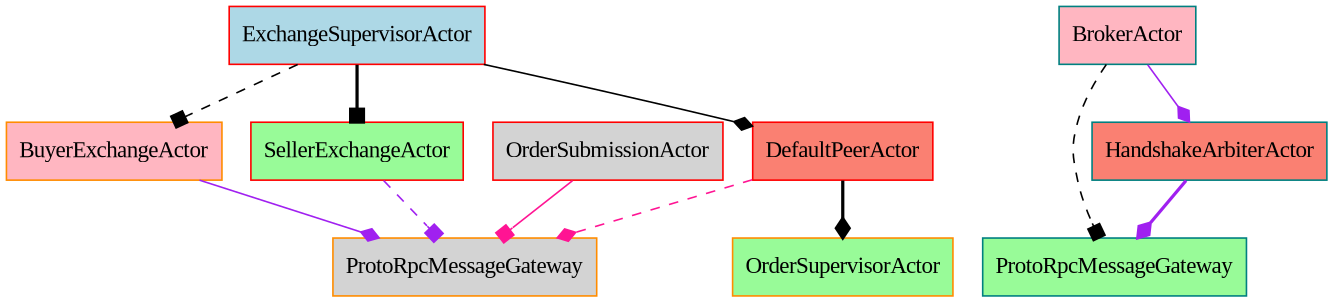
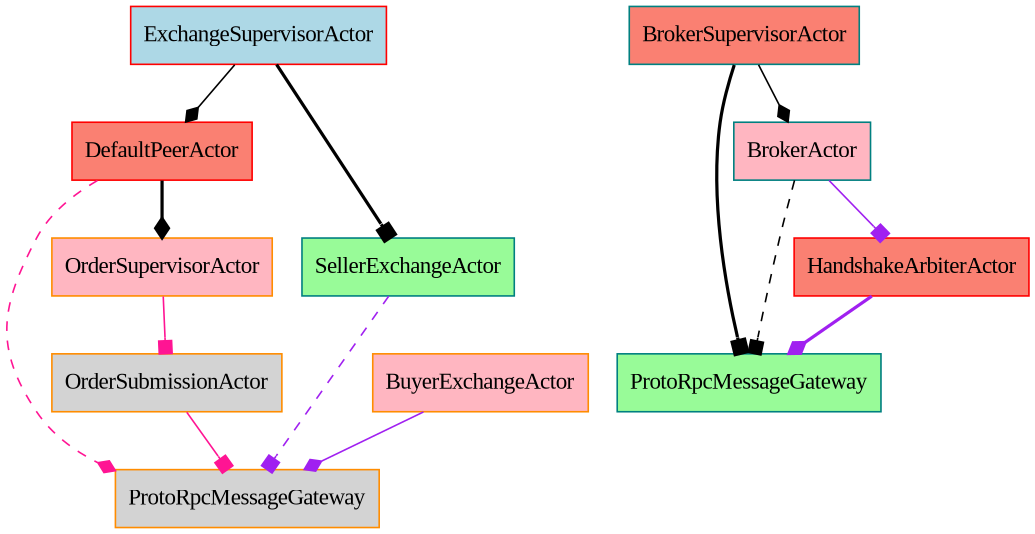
node "BrokerSupervisorActor": added
edge "BrokerActor" -> "HandshakeArbiterActor": arrowhead diamond -> box
edge "ExchangeSupervisorActor" -> "BuyerExchangeActor": removed
node "SellerExchangeActor": color red -> teal
node "OrderSubmissionActor": color red -> darkorange
node "HandshakeArbiterActor": color teal -> red
node "OrderSupervisorActor": fillcolor palegreen -> lightpink
edge "OrderSupervisorActor" -> "OrderSubmissionActor": added
